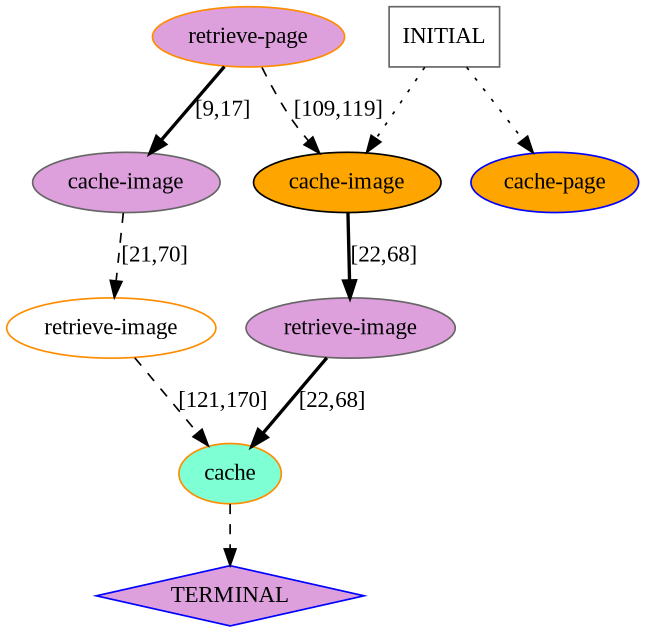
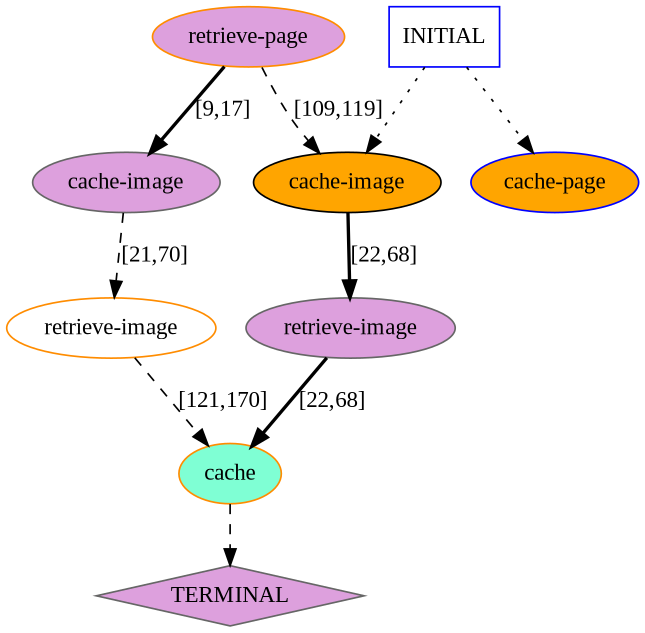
node "INITIAL": color gray40 -> blue
node "TERMINAL": color blue -> gray40
